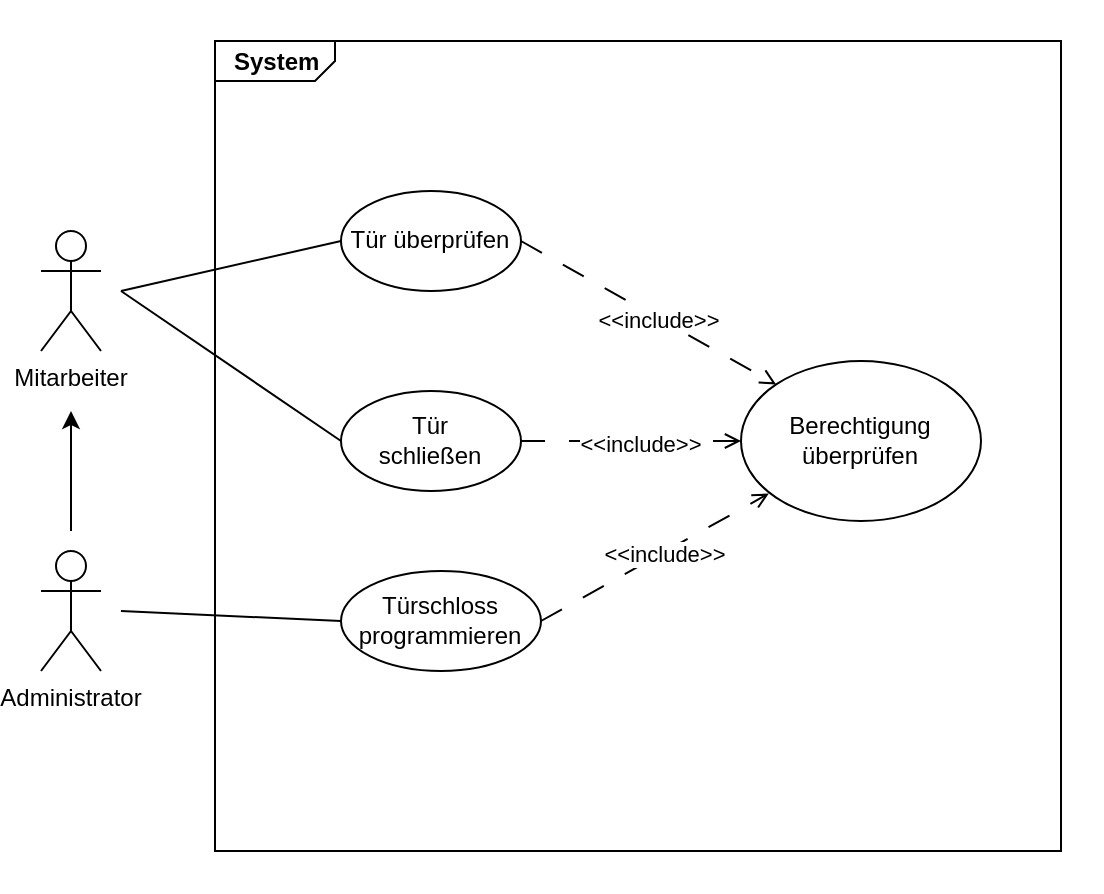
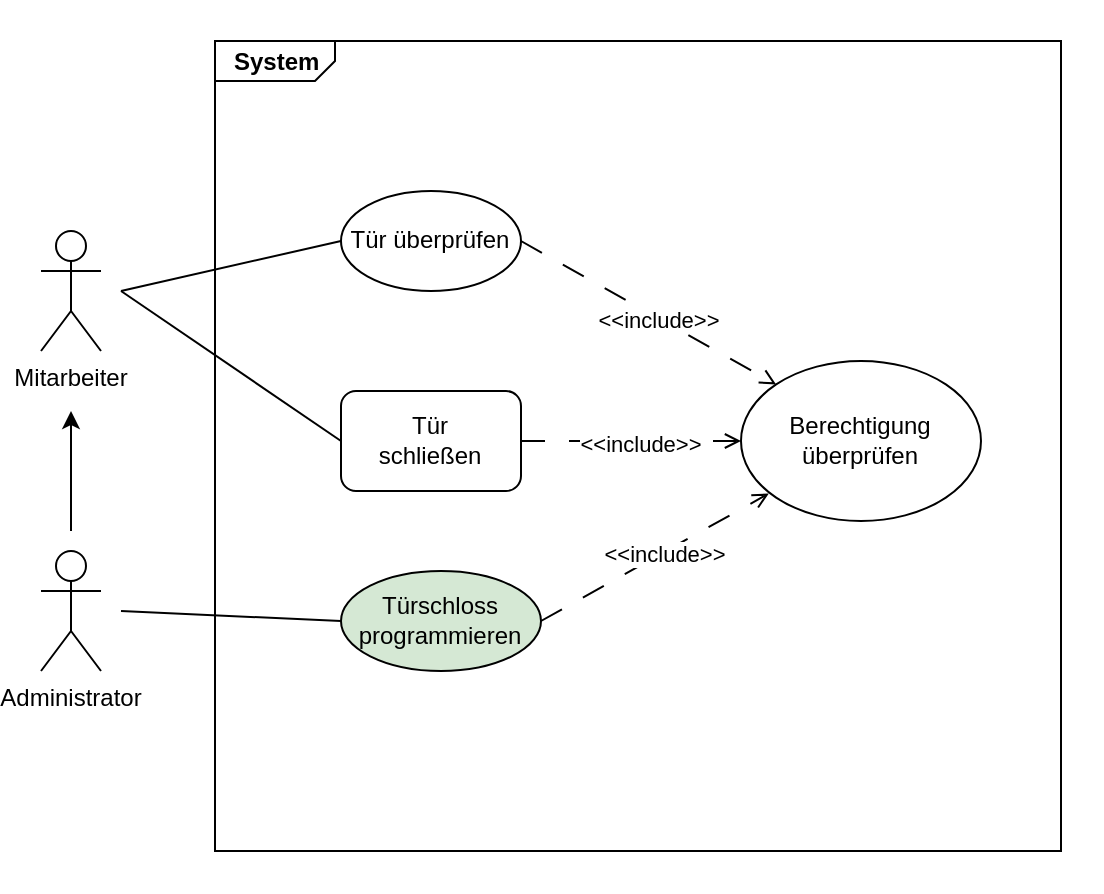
node "Tür schließen": shape ellipse -> rounded rectangle
node "Türschloss programmieren": fillcolor #ffffff -> #d5e8d4
